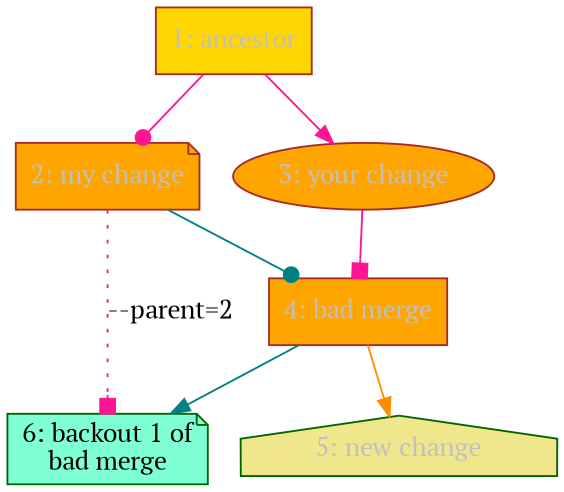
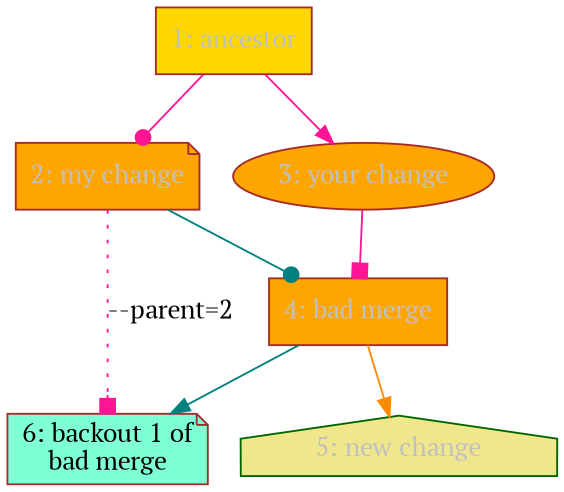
node "6: backout 1 of bad merge": color darkgreen -> brown
